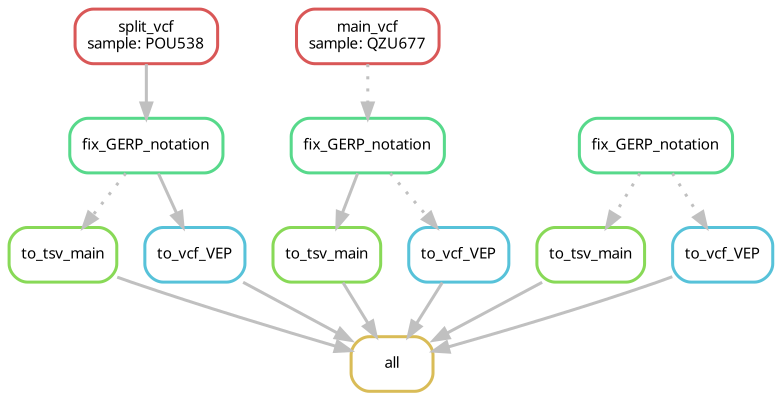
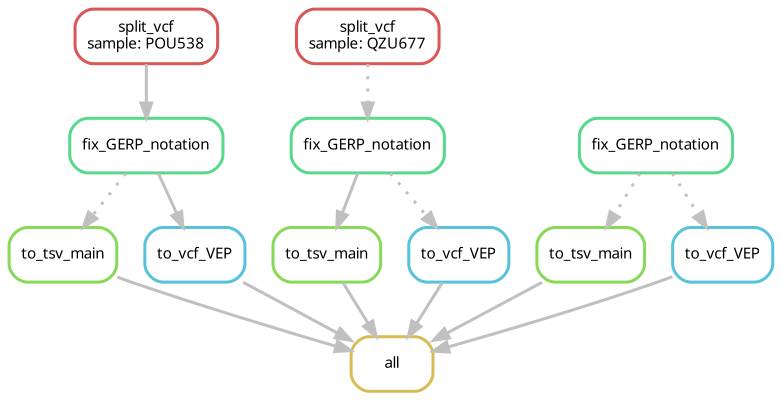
node "main_vcf sample: QZU677": label "main_vcf sample: QZU677" -> "split_vcf sample: QZU677"
